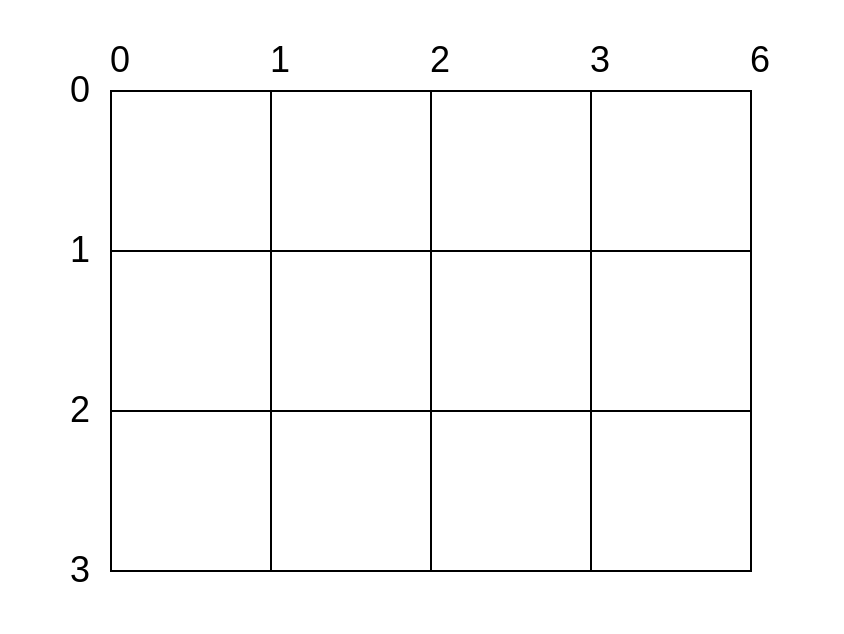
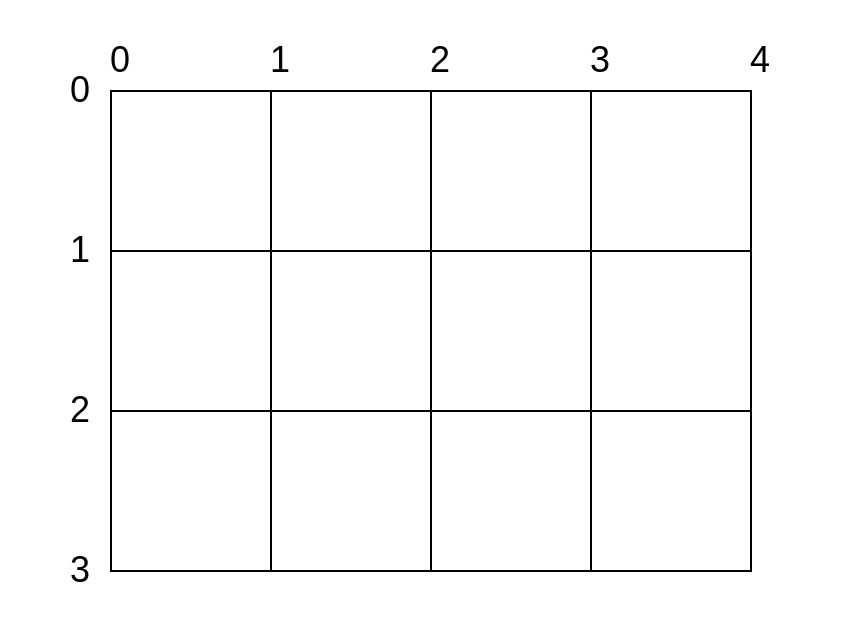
node "6": label "6" -> "4"
